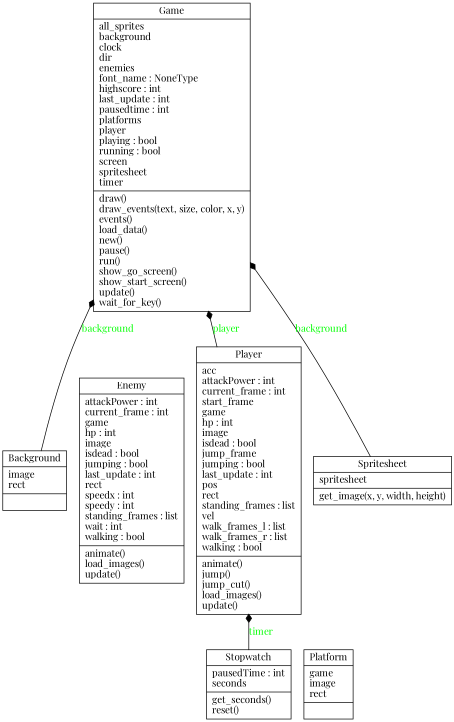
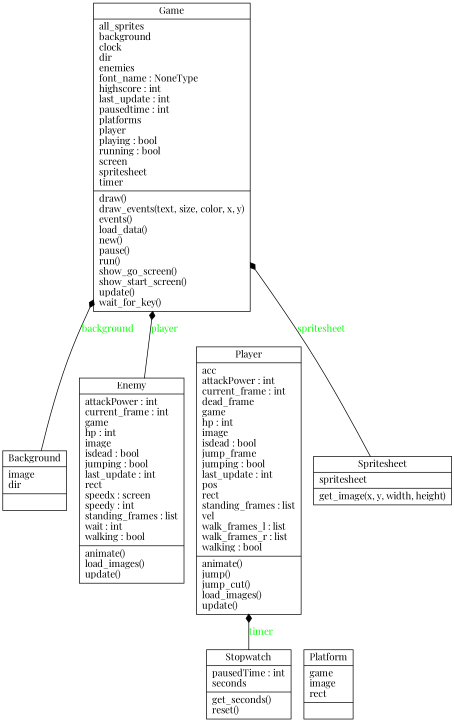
edge "Spritesheet" -> "Game": label "background" -> "spritesheet"
edge "Player" -> "Game": now "Enemy" -> "Game"
node "Player": text "start_frame" -> "dead_frame"
node "Background": text "rect" -> "dir"
node "Enemy": text "speedx : int" -> "speedx : screen"
